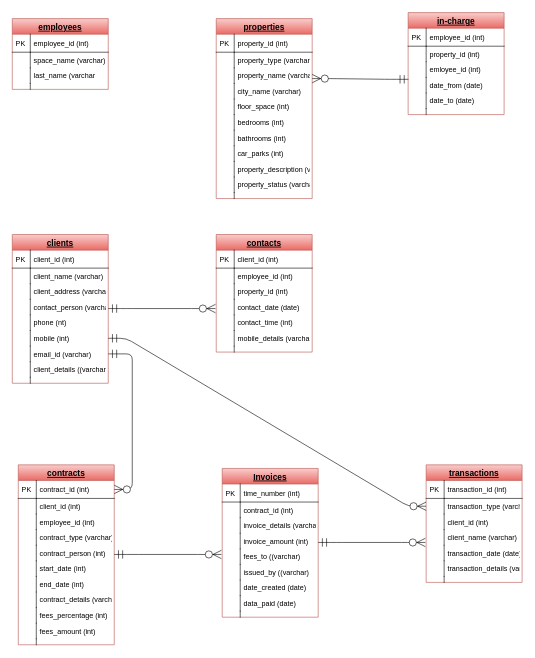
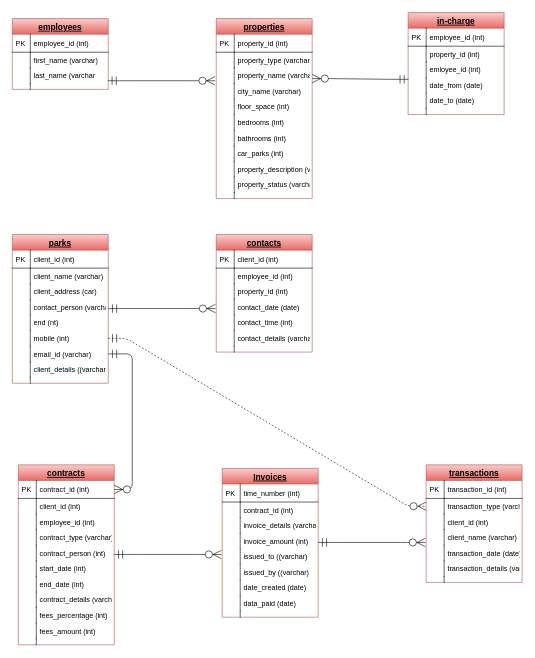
node "space_name (varchar)": label "space_name (varchar)" -> "first_name (varchar)"
edge "last_name (varchar" -- "city_name (varchar)": added
node "clients": label "clients" -> "parks"
node "client_address (varchar)": label "client_address (varchar)" -> "client_address (car)"
node "phone (nt)": label "phone (nt)" -> "end (nt)"
node "mobile_details (varchar)": label "mobile_details (varchar)" -> "contact_details (varchar)"
edge "mobile (int)" -- "transaction_type (varchar)": style solid -> dashed
node "fees_to ((varchar)": label "fees_to ((varchar)" -> "issued_to ((varchar)"
